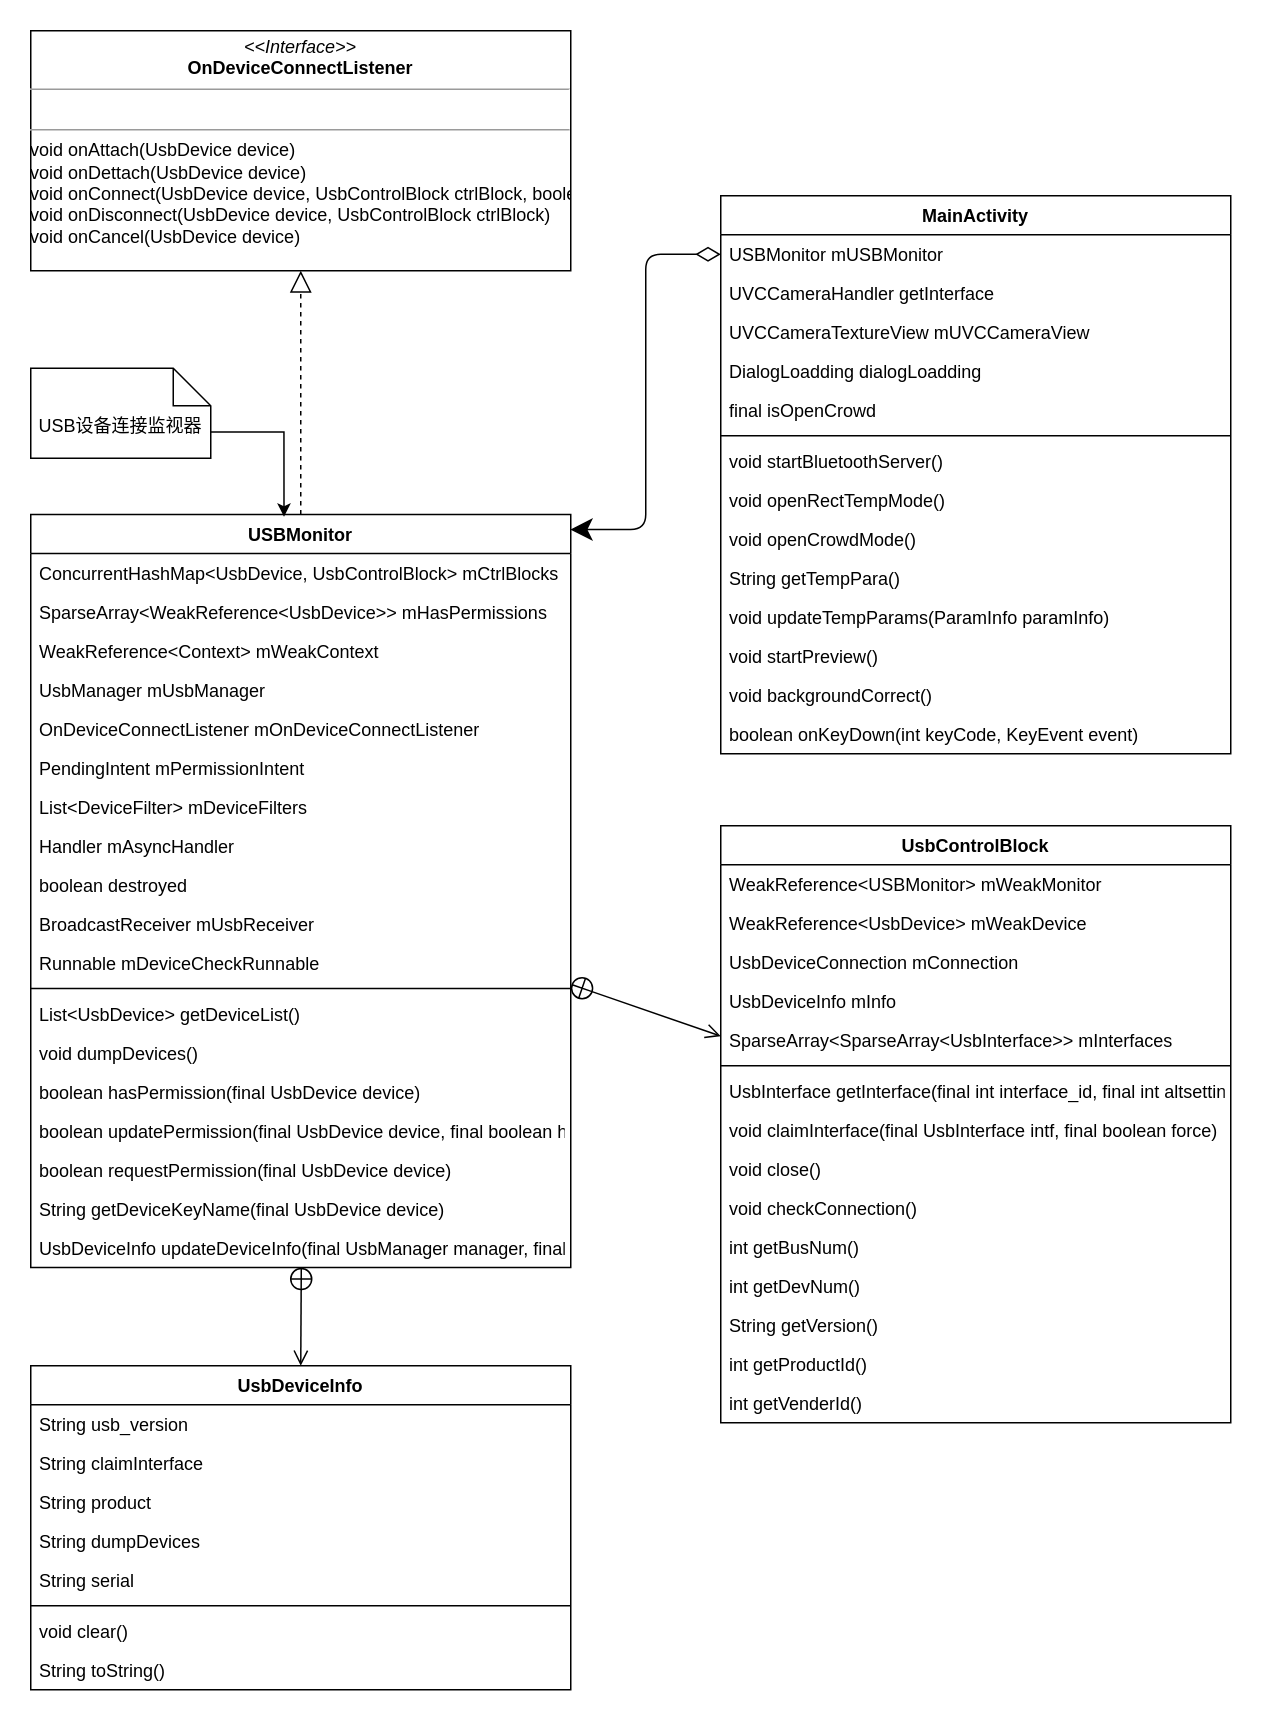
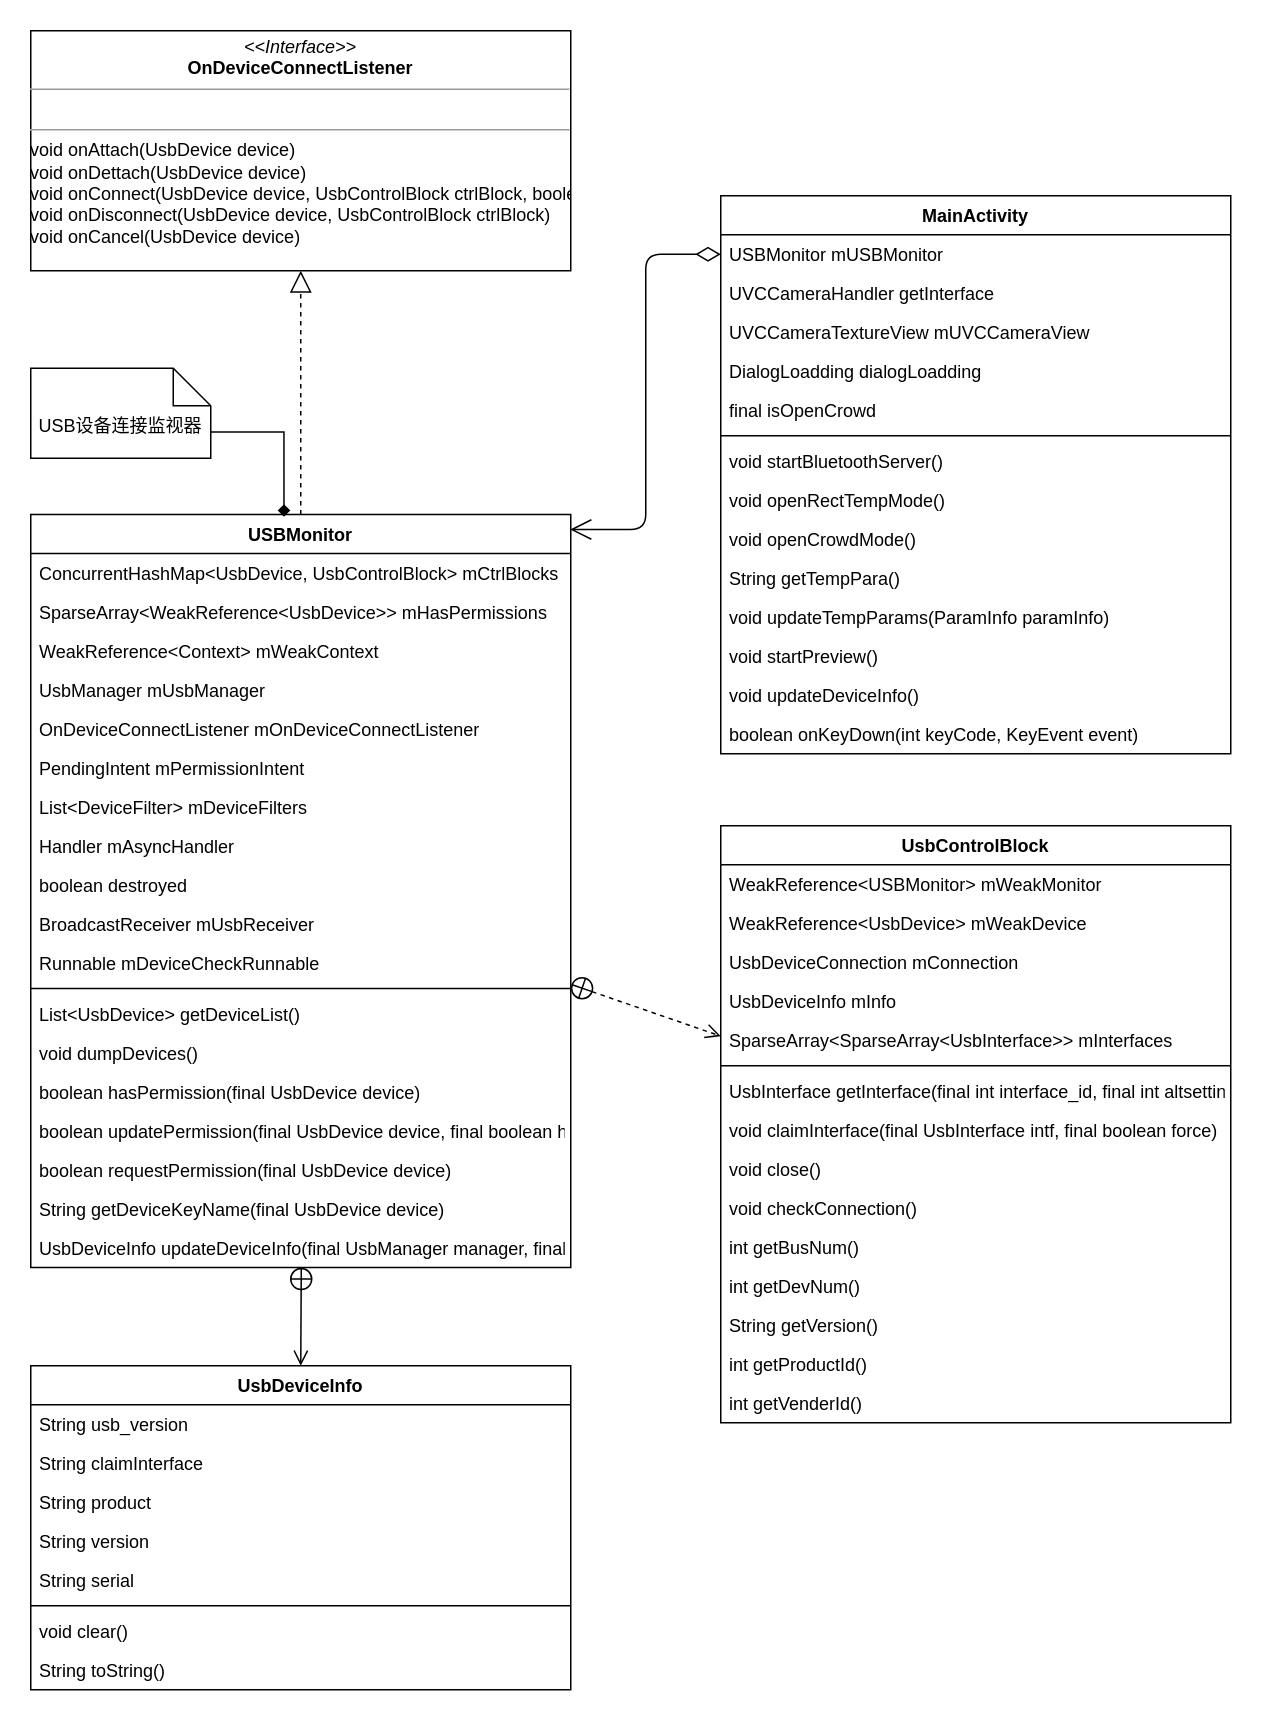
edge "USB设备连接监视器" -> "USBMonitor": arrowhead classic -> diamond
edge "USBMonitor mUSBMonitor" -- "USBMonitor": arrowhead classic -> open
node "void backgroundCorrect()": label "void backgroundCorrect()" -> "void updateDeviceInfo()"
edge "USBMonitor" -- "UsbControlBlock": style solid -> dashed
node "String dumpDevices": label "String dumpDevices" -> "String version"
